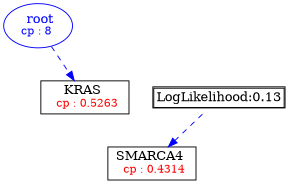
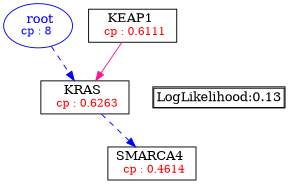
node "KEAP1": added
node "KRAS": text "cp : 0.5263" -> "cp : 0.6263"
edge "LogLikelihood:0.13" -> "SMARCA4": now "KRAS" -> "SMARCA4"
node "SMARCA4": text "cp : 0.4314" -> "cp : 0.4614"
